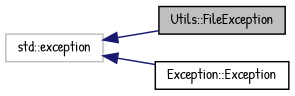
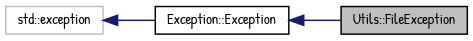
edge "Utils::FileException" -> "std::exception": now "Utils::FileException" -> "Exception::Exception"
